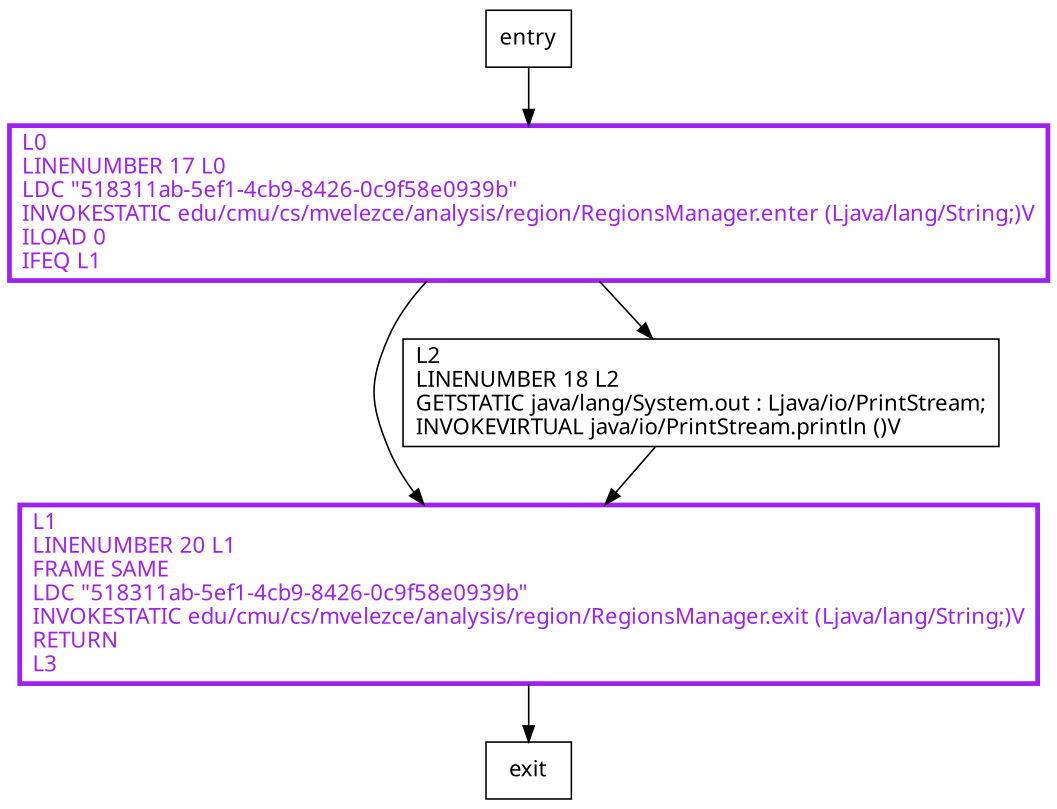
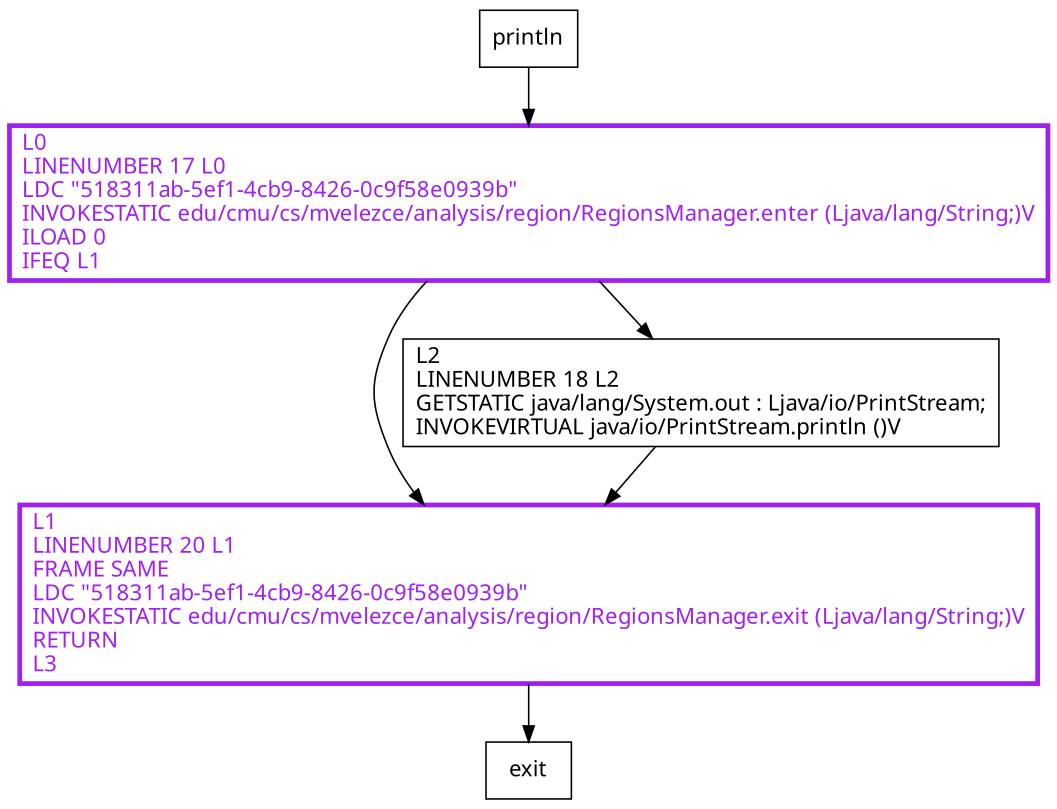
node "entry": label "entry" -> "println"
